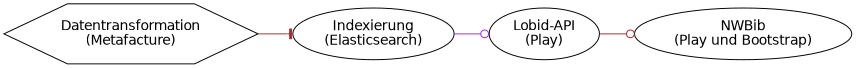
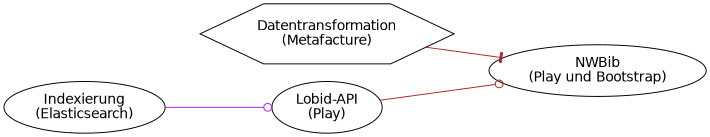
edge "Datentransformation (Metafacture)" -> "Indexierung (Elasticsearch)": now "Datentransformation (Metafacture)" -> "NWBib (Play und Bootstrap)"
